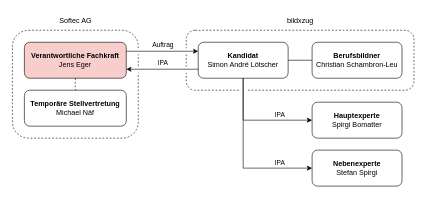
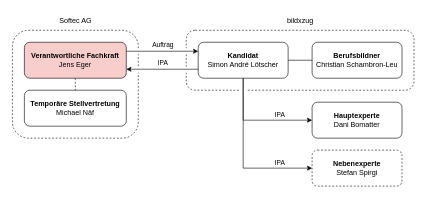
node "Hauptexperte Spirgi Bomatter": label "Hauptexperte Spirgi Bomatter" -> "Hauptexperte Dani Bomatter"
node "Nebenexperte Stefan Spirgi": style solid -> dashed
